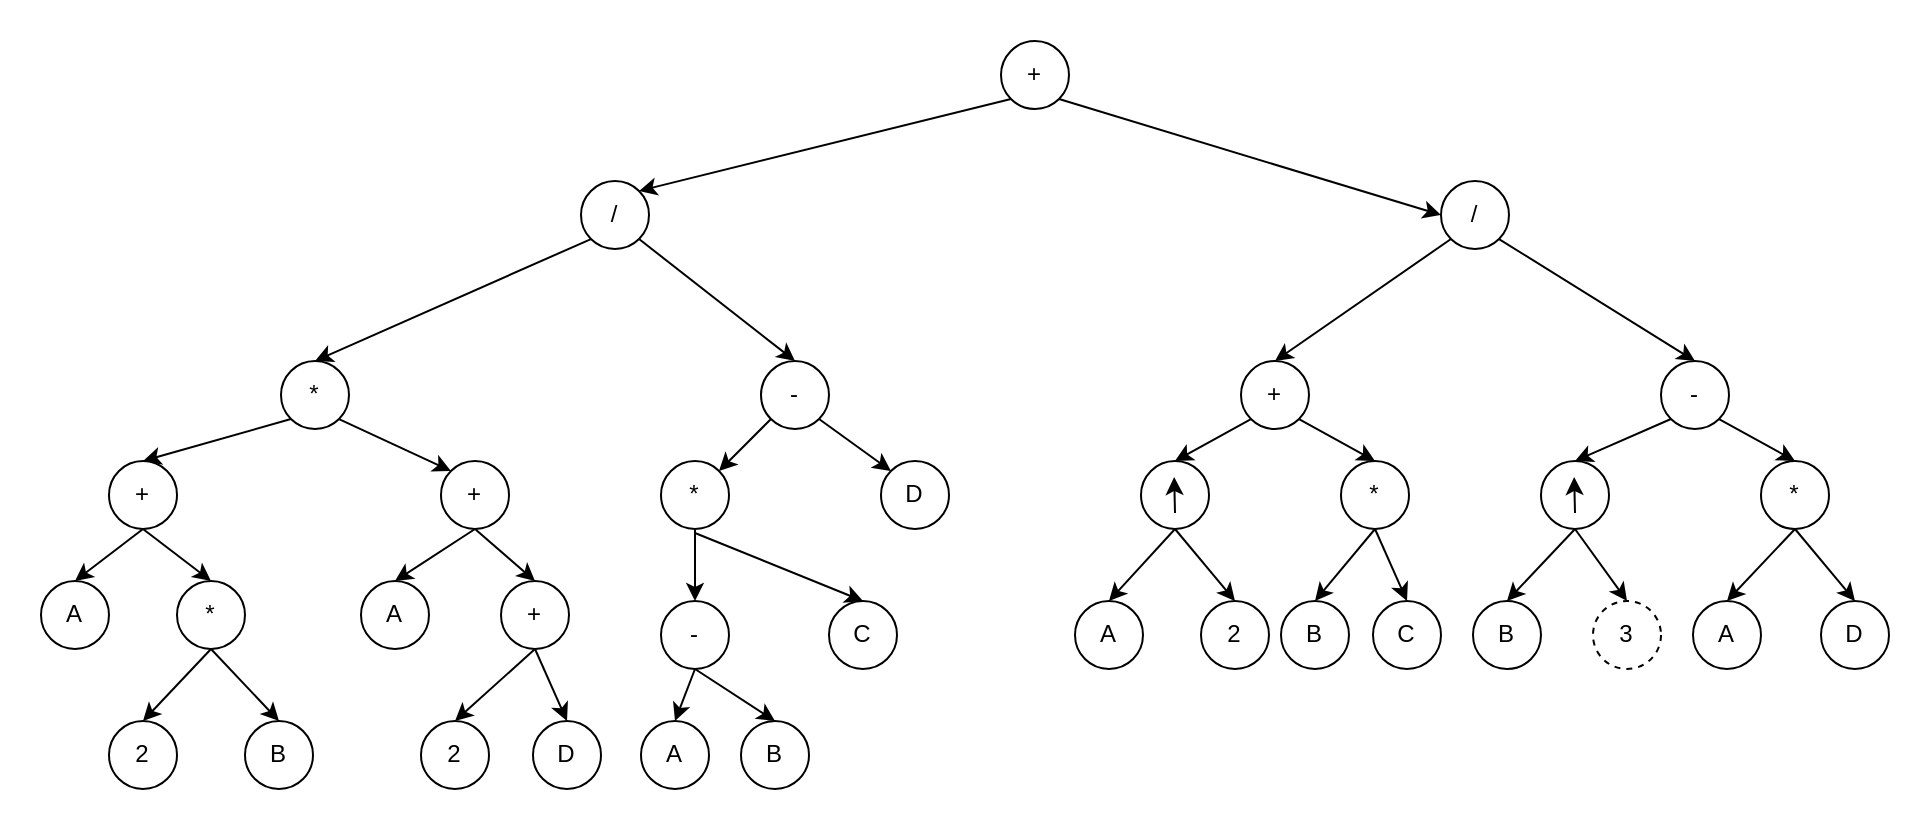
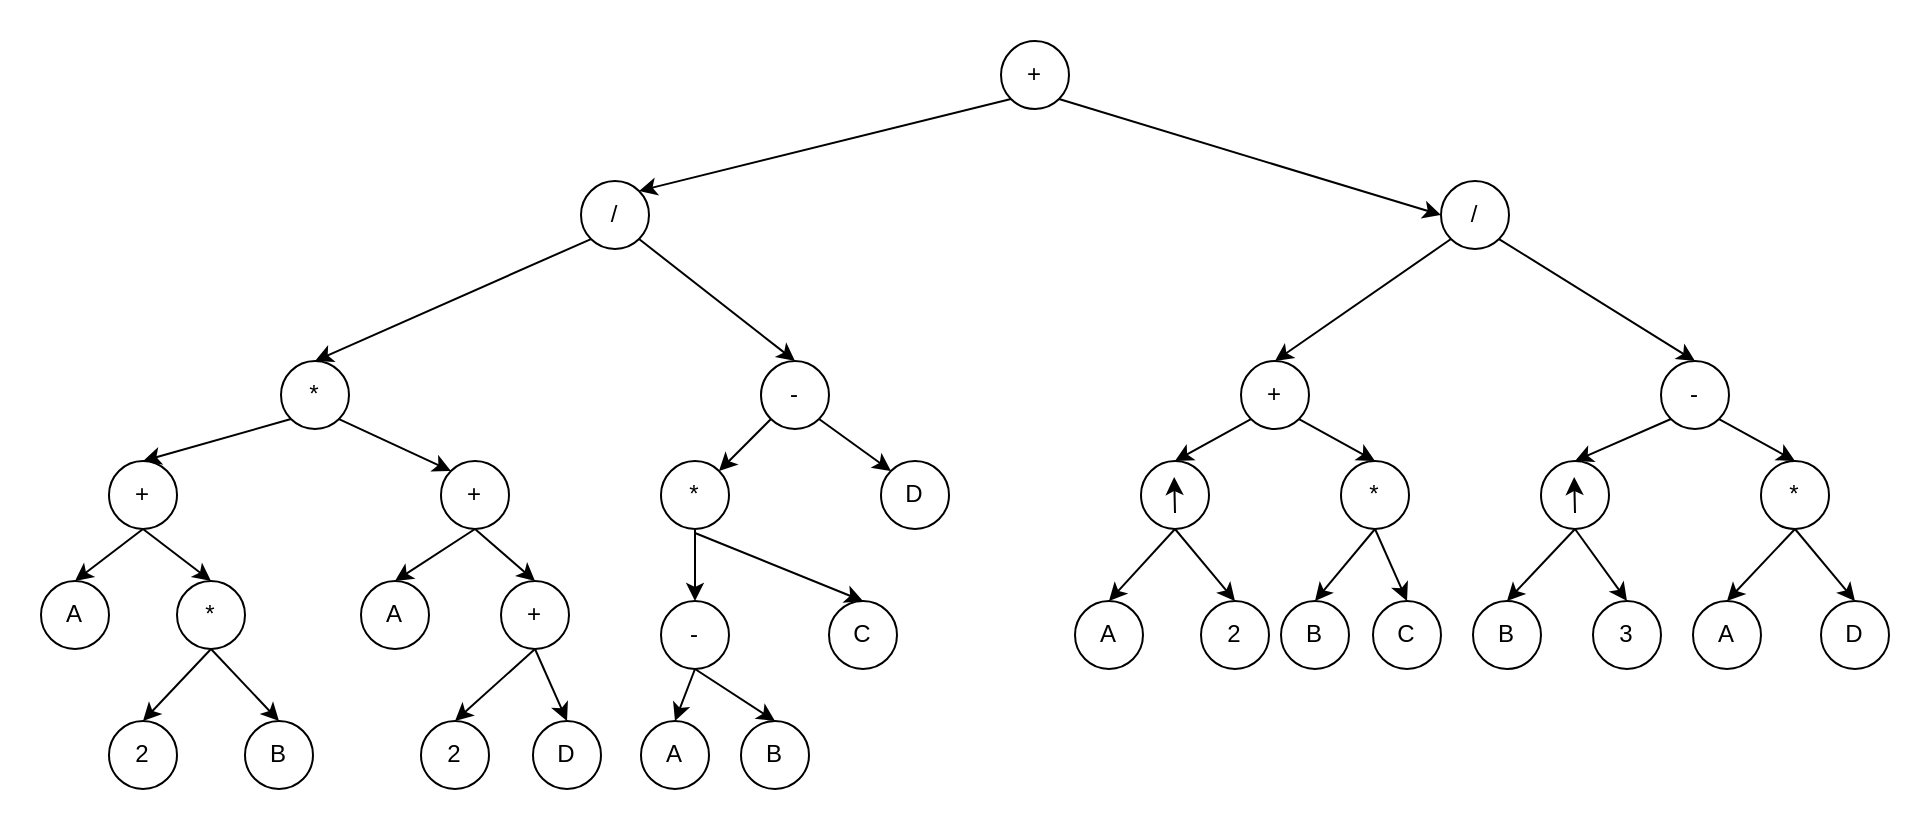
node "3": style dashed -> solid
